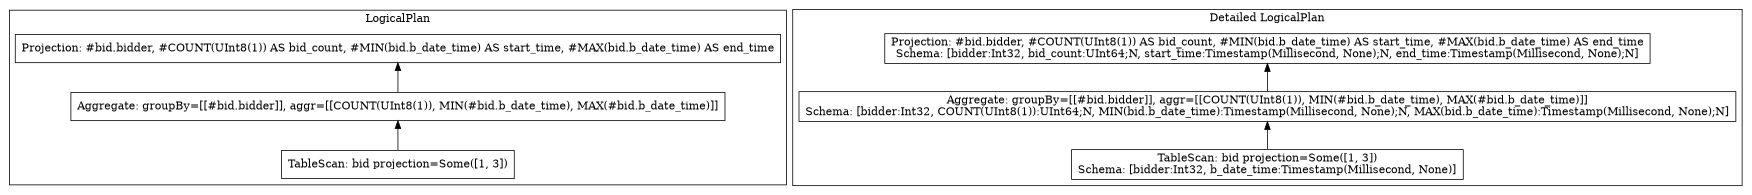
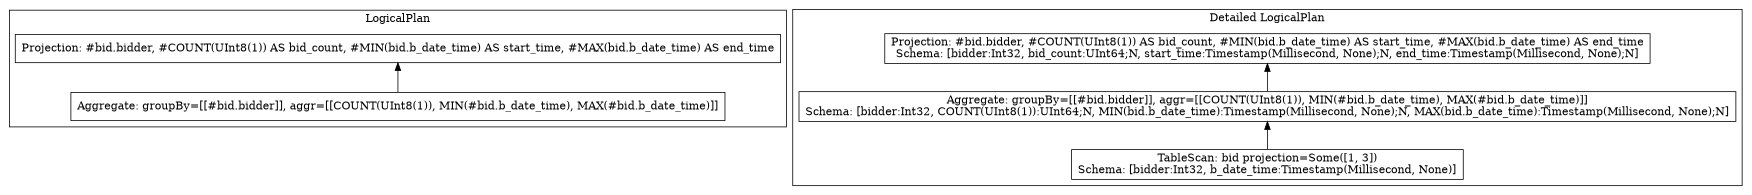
node "TableScan: bid projection=Some([1, 3])": removed
